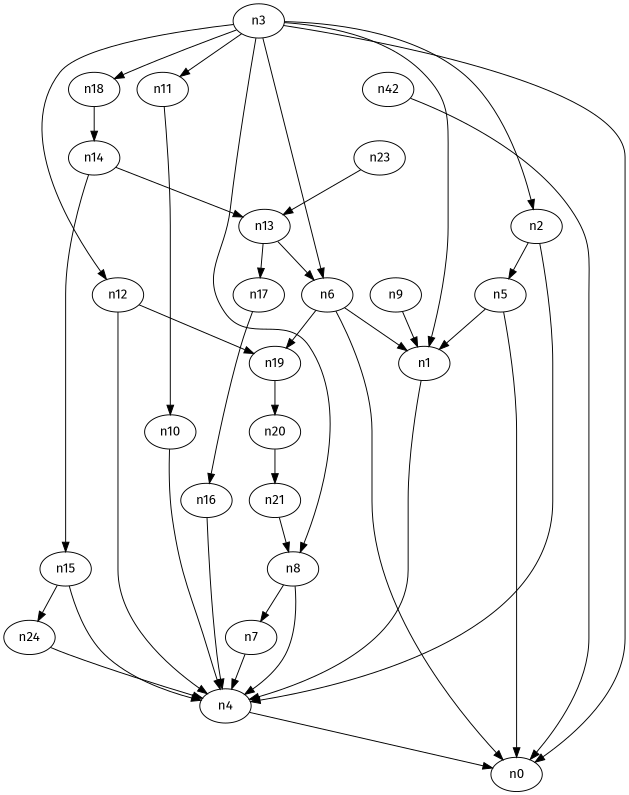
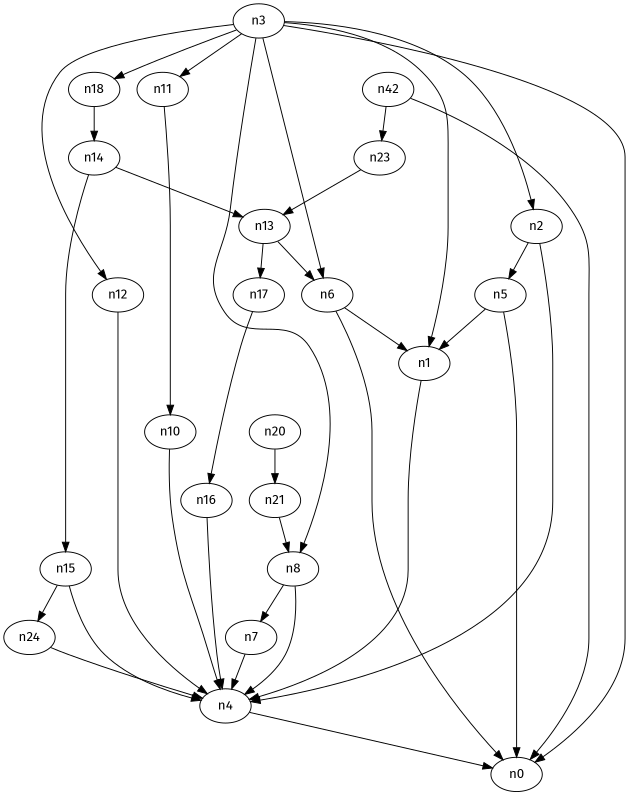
edge "n42" -> "n23": added
node "n9": removed
node "n19": removed
